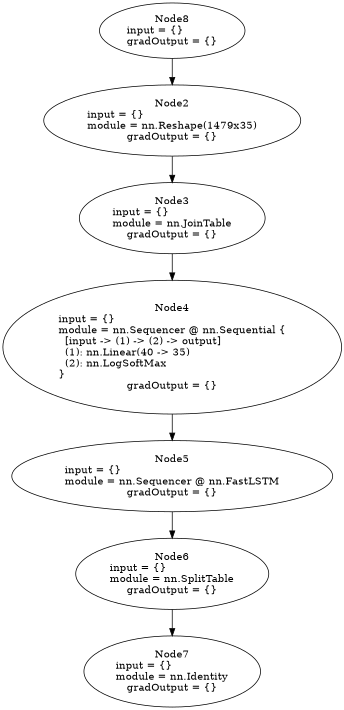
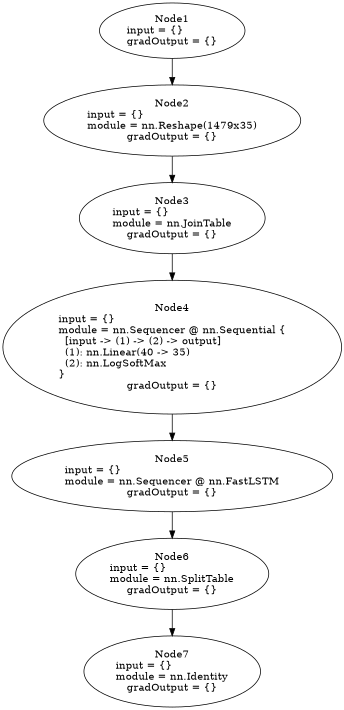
node "Node8 input = {} gradOutput = {}": label "Node8 input = {} gradOutput = {}" -> "Node1 input = {} gradOutput = {}"
